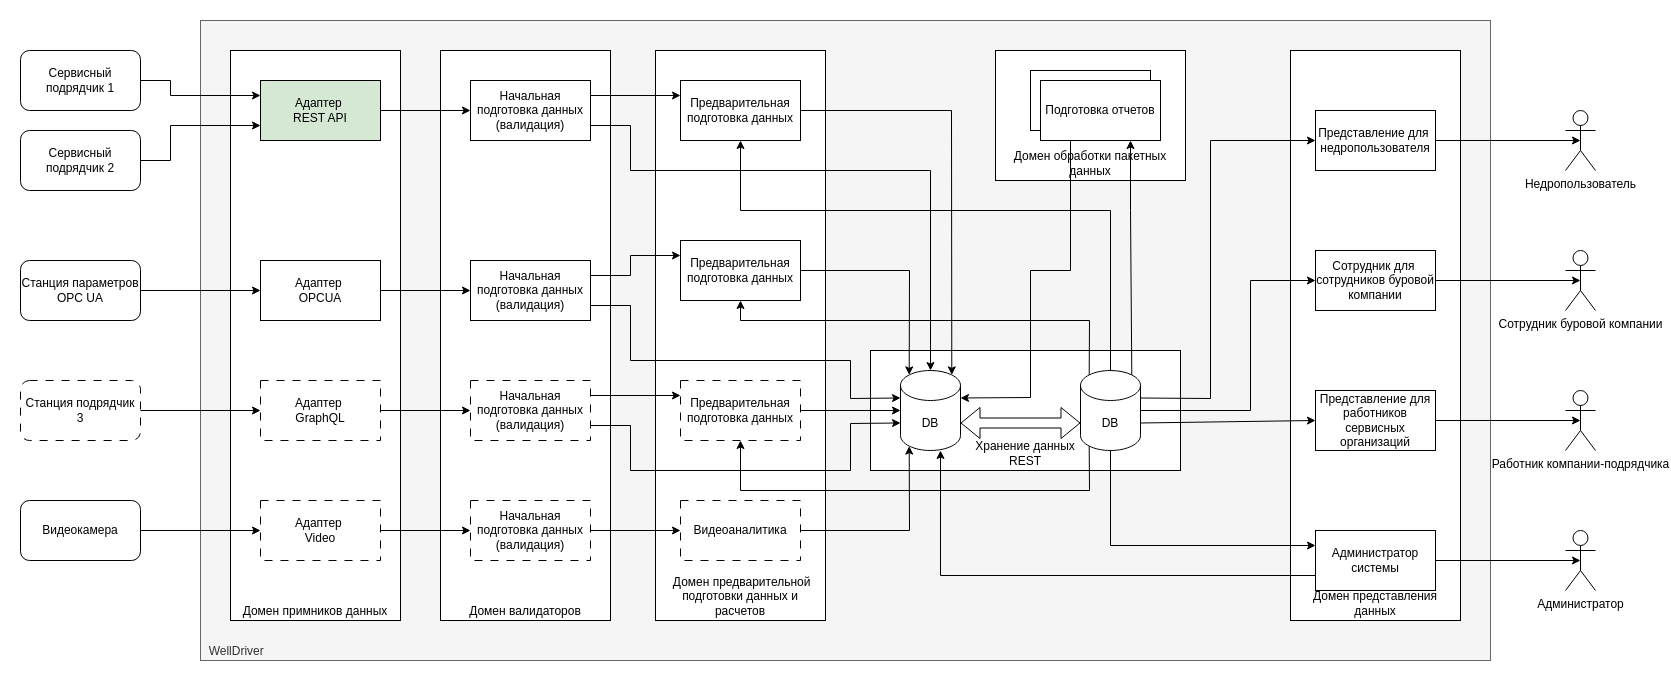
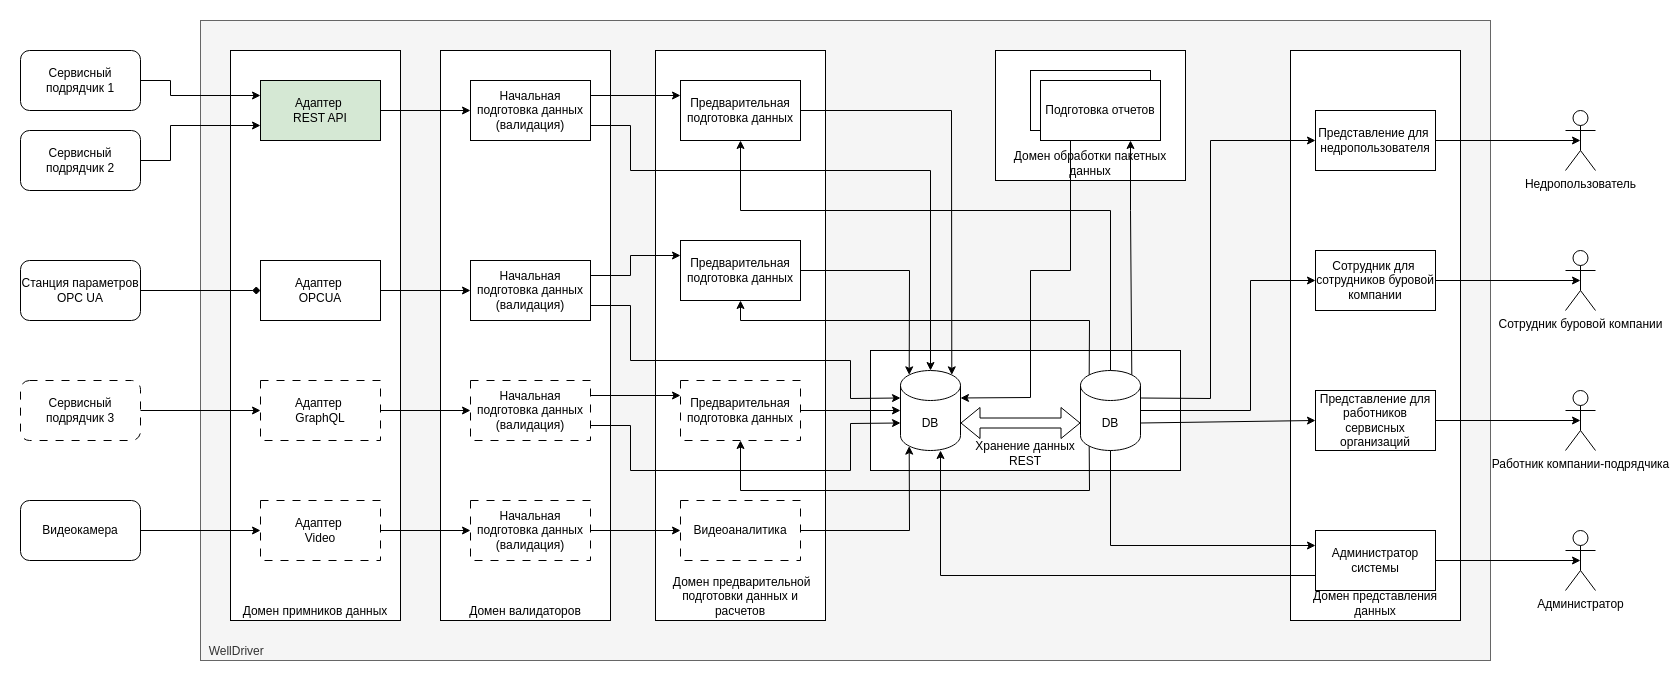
edge "Станция параметров OPC UA" -> "Адаптер OPCUA": arrowhead classic -> diamond
node "Станция подрядчик 3": label "Станция подрядчик 3" -> "Сервисный подрядчик 3"
